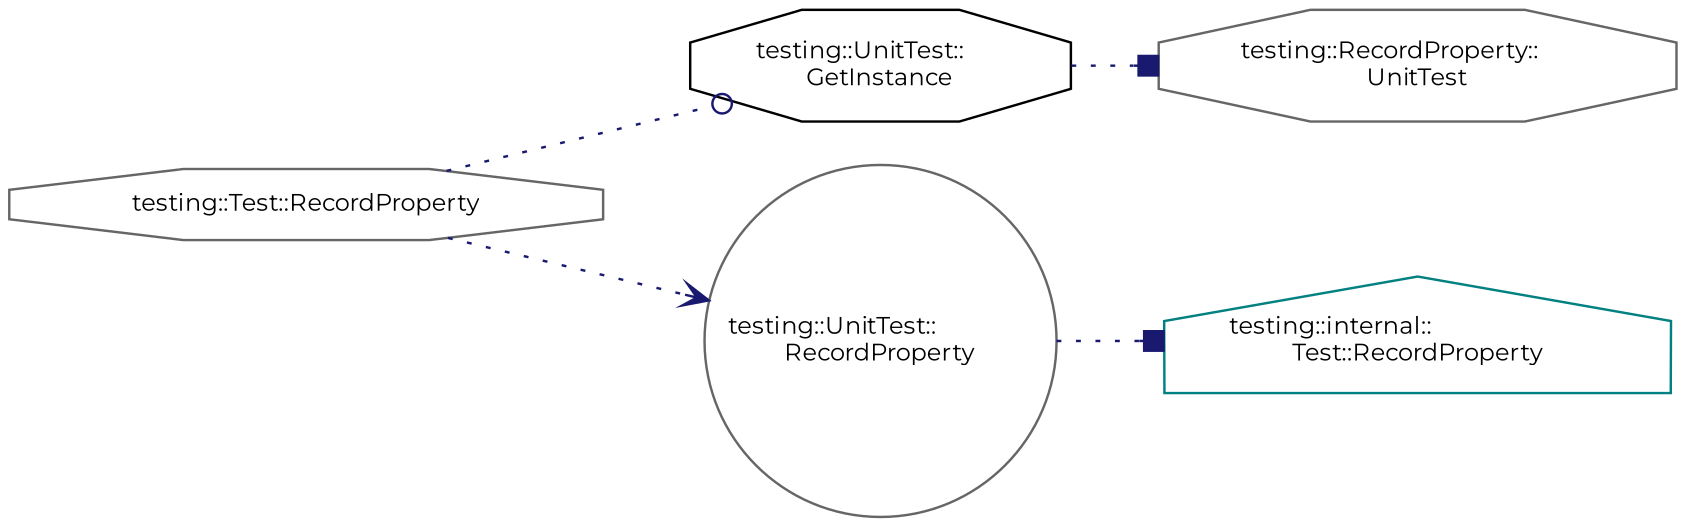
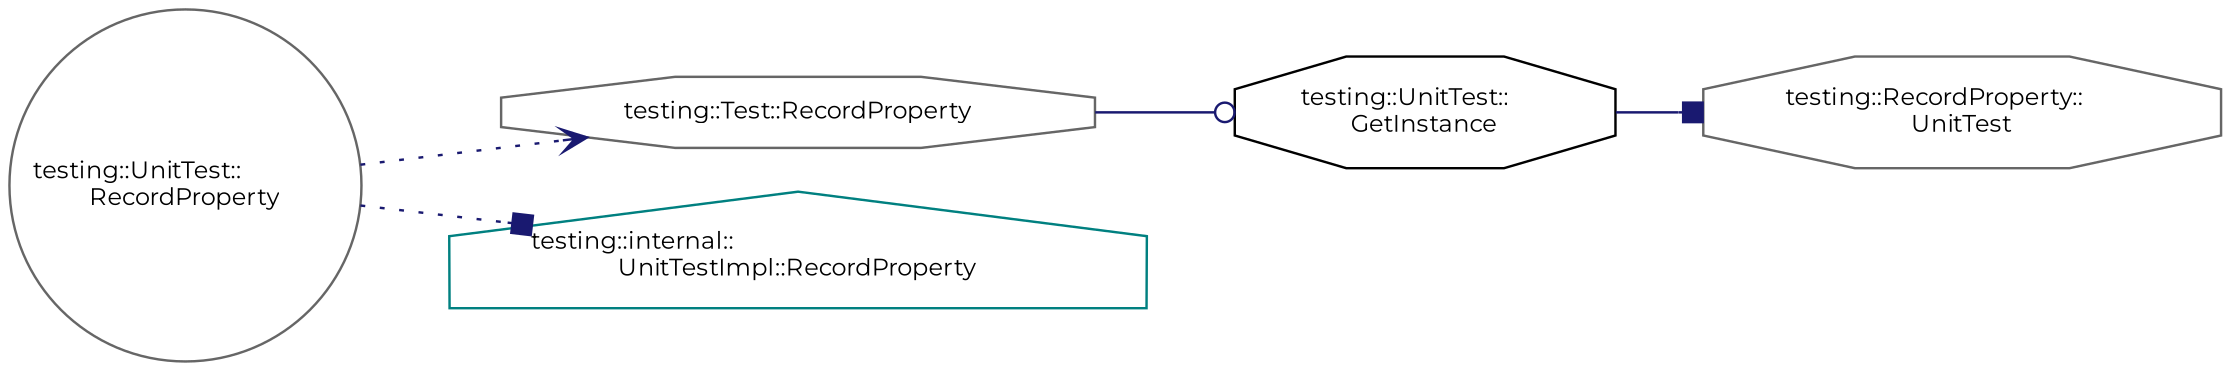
edge "testing::UnitTest:: GetInstance" -> "testing::RecordProperty:: UnitTest": style dotted -> solid
edge "testing::Test::RecordProperty" -> "testing::UnitTest:: GetInstance": style dotted -> solid
edge "testing::Test::RecordProperty" -> "testing::UnitTest:: RecordProperty": reversed
node "testing::internal:: Test::RecordProperty": label "testing::internal:: Test::RecordProperty" -> "testing::internal:: UnitTestImpl::RecordProperty"
